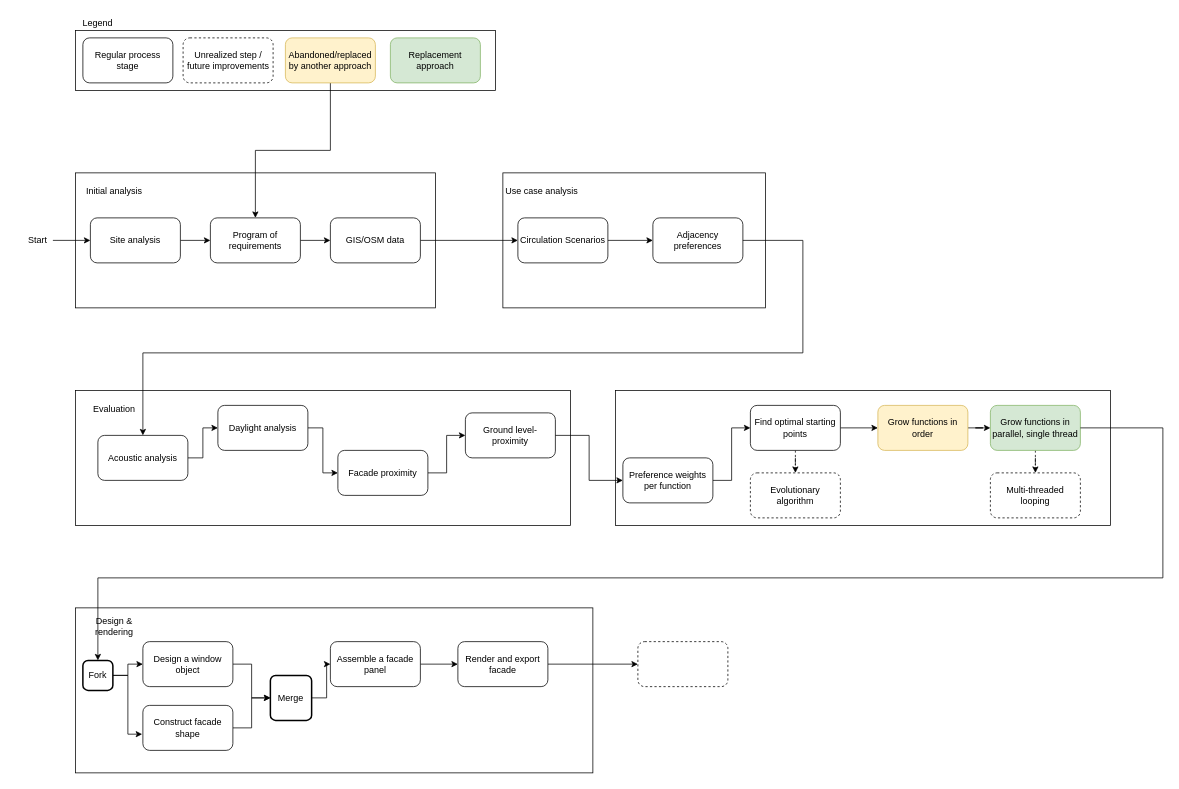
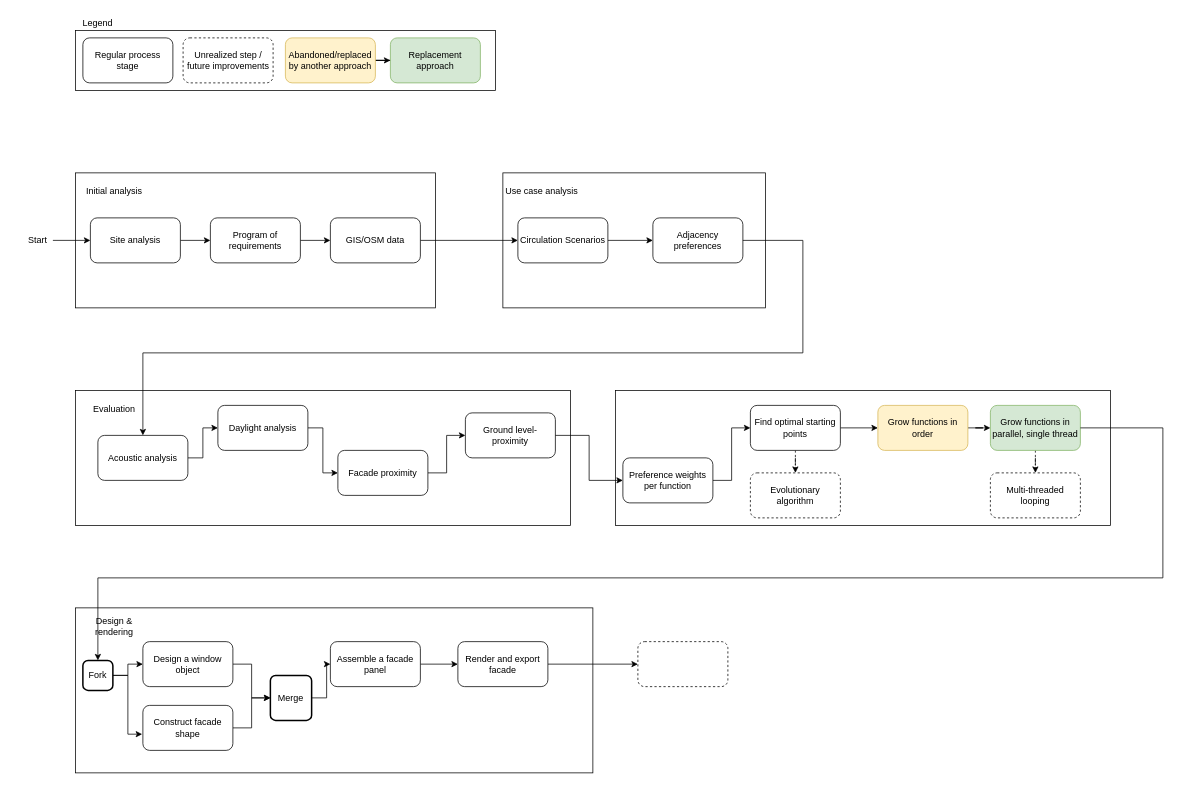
edge "Abandoned/replaced by another approach" -> "Program of requirements": now "Abandoned/replaced by another approach" -> "Replacement approach"
